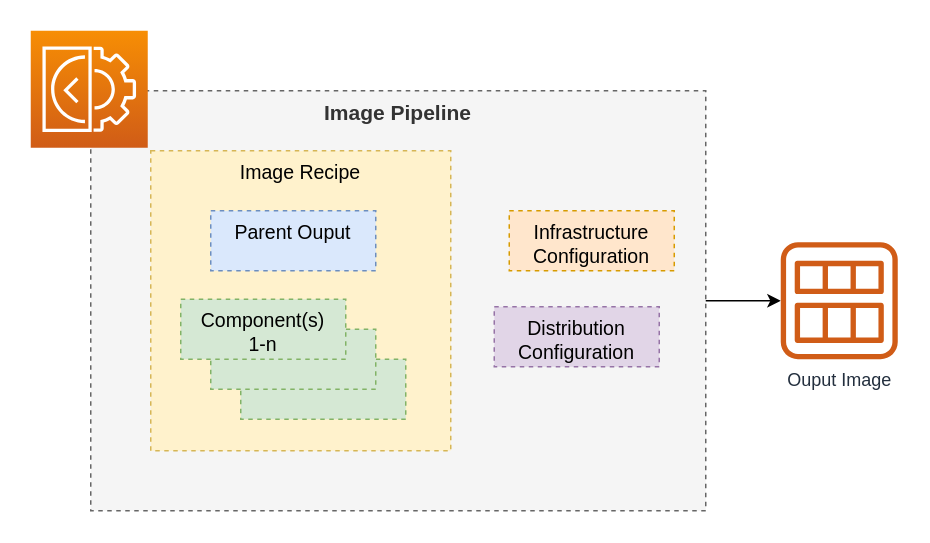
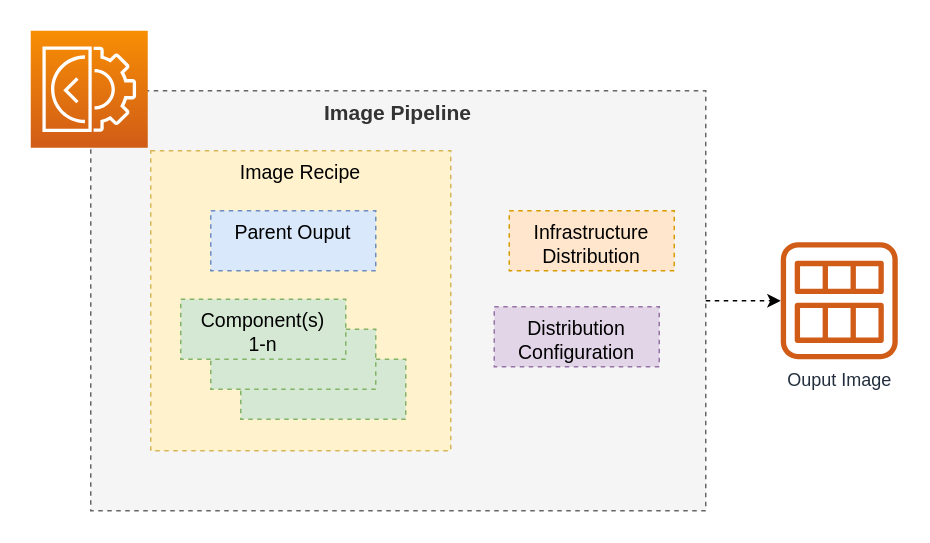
node "Infrastructure Configuration": label "Infrastructure Configuration" -> "Infrastructure Distribution"
edge "Image Pipeline" -> "Ouput Image": style solid -> dashed
